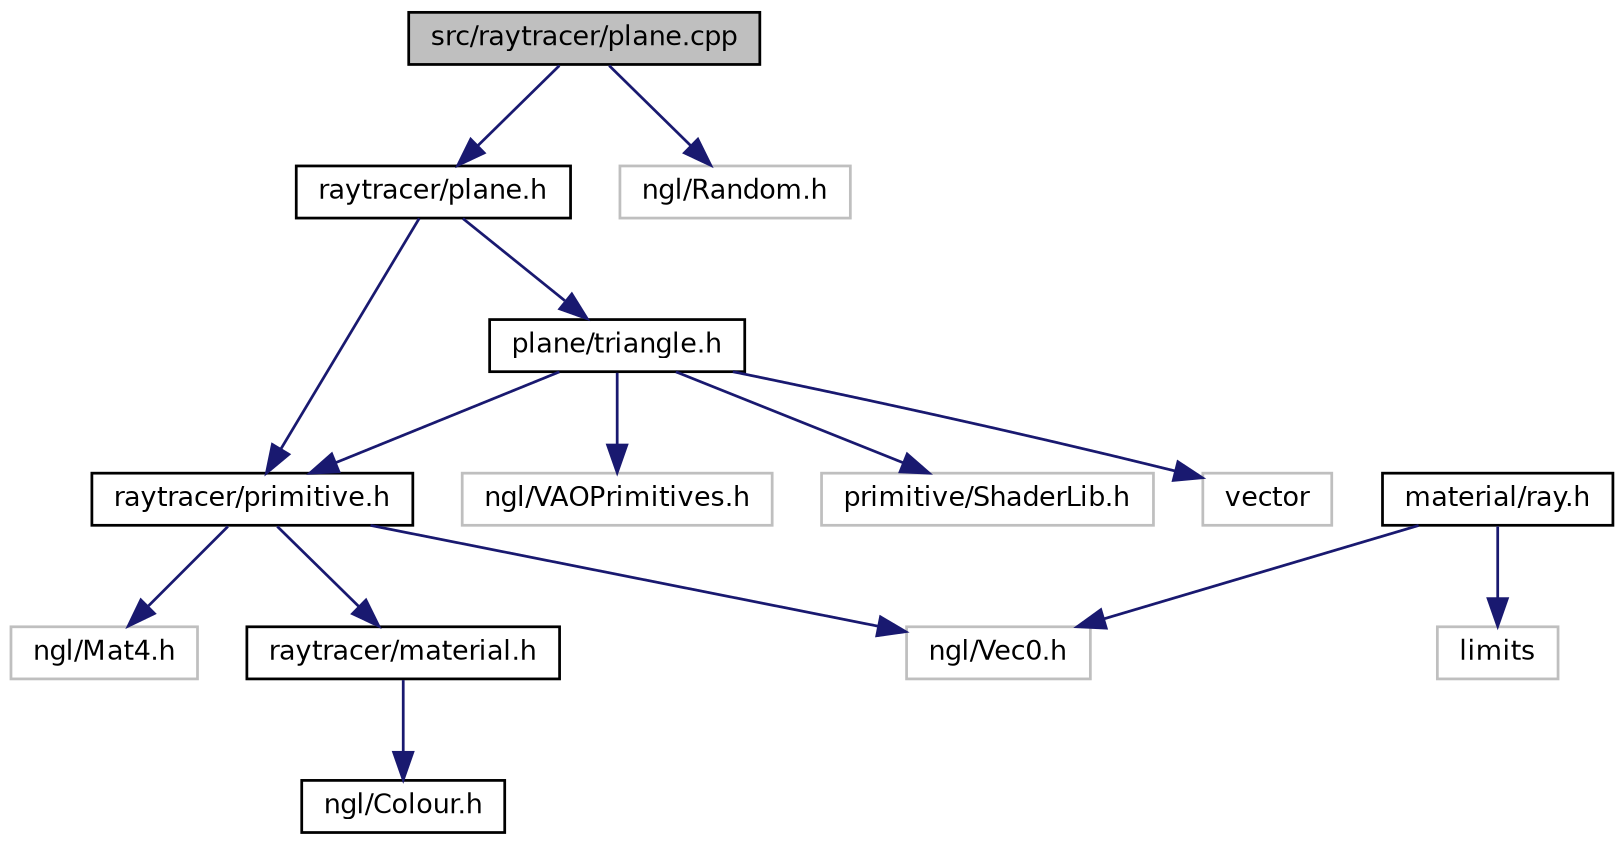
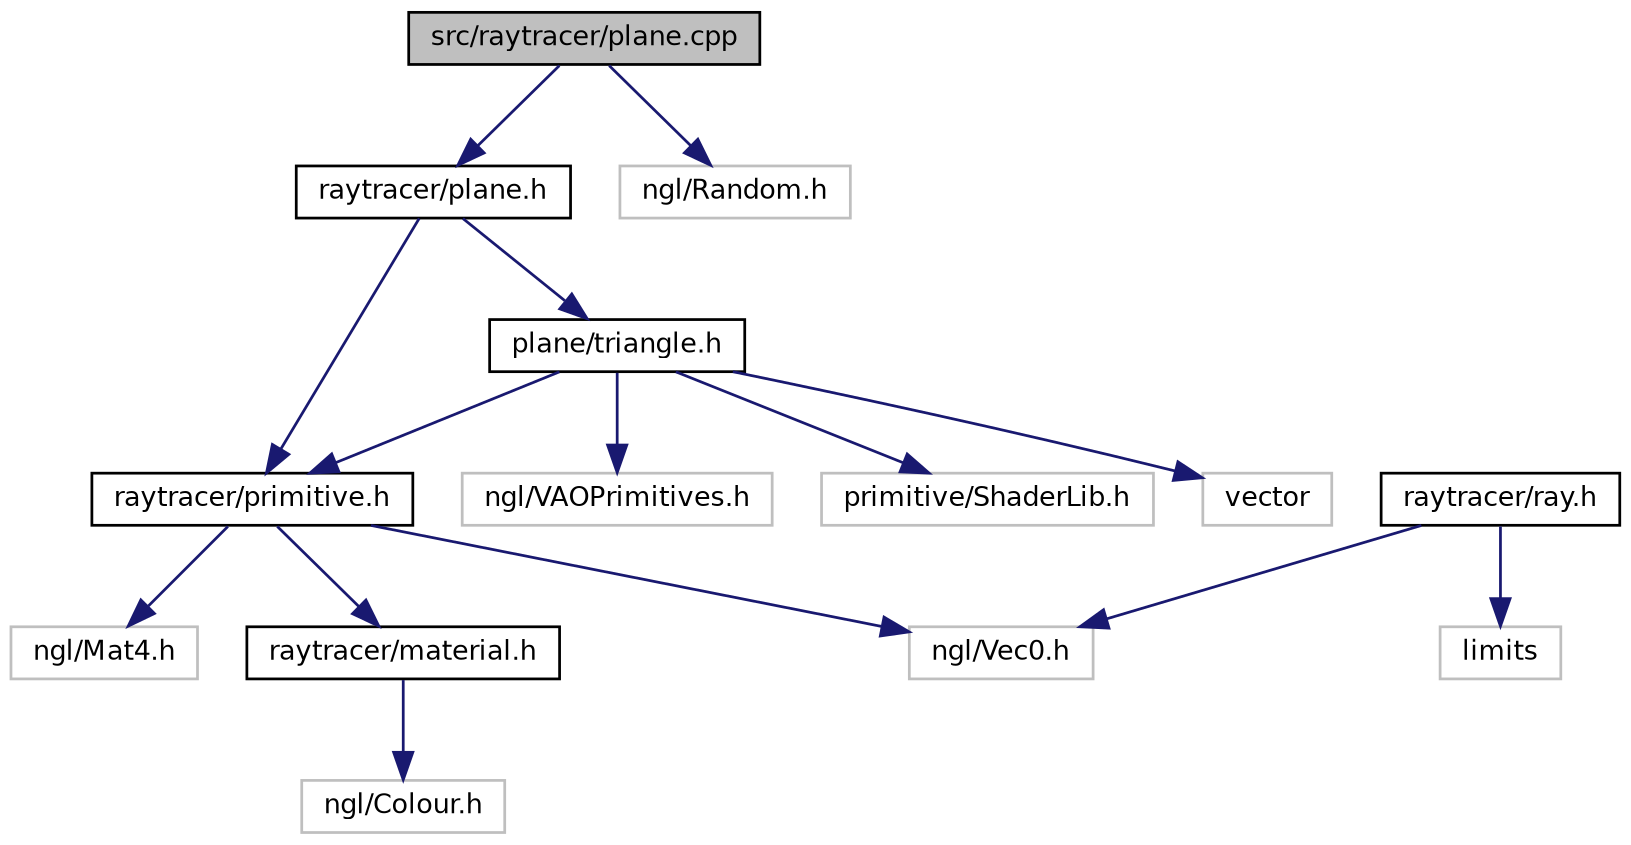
node "material/ray.h": label "material/ray.h" -> "raytracer/ray.h"
node "ngl/Colour.h": color black -> grey75
